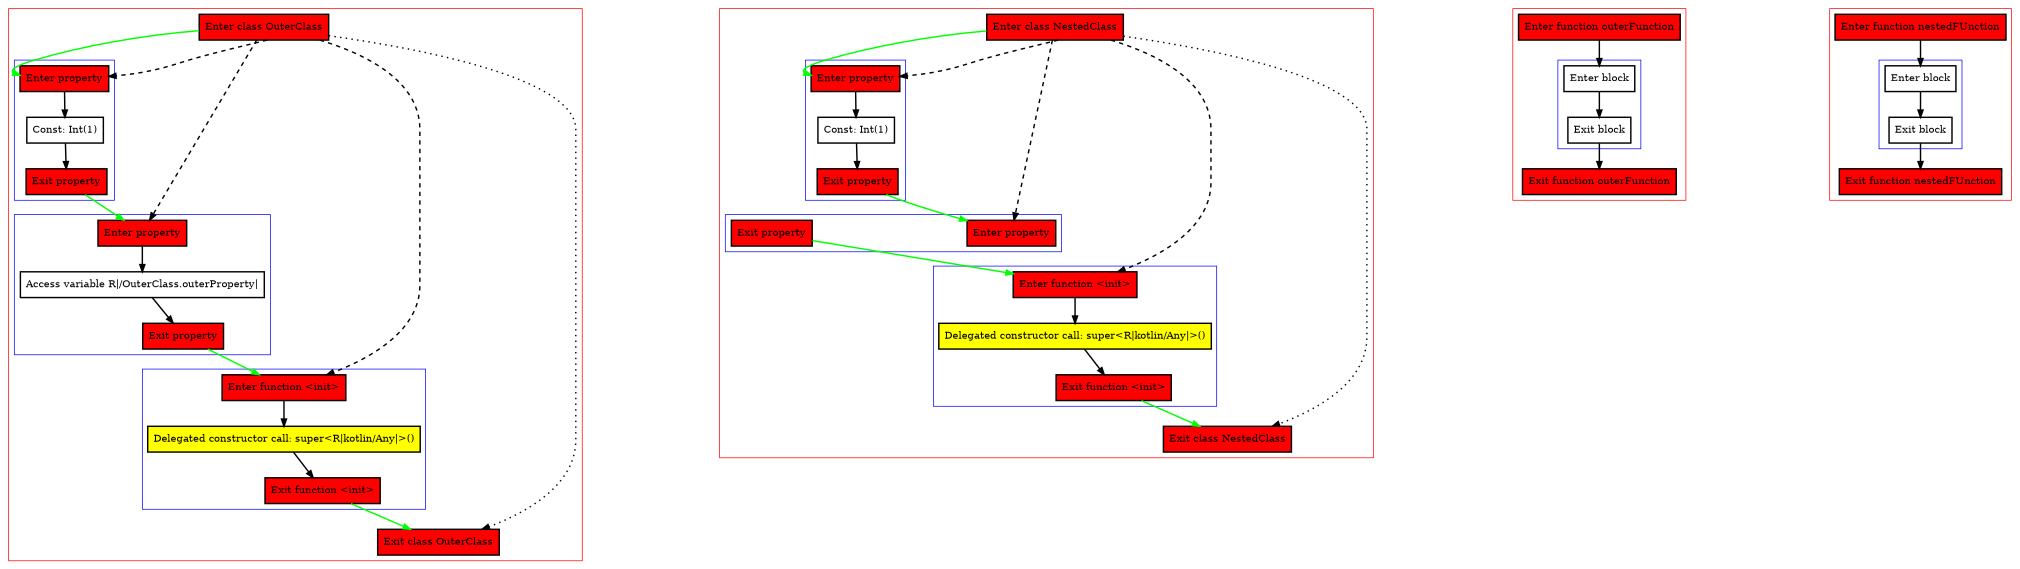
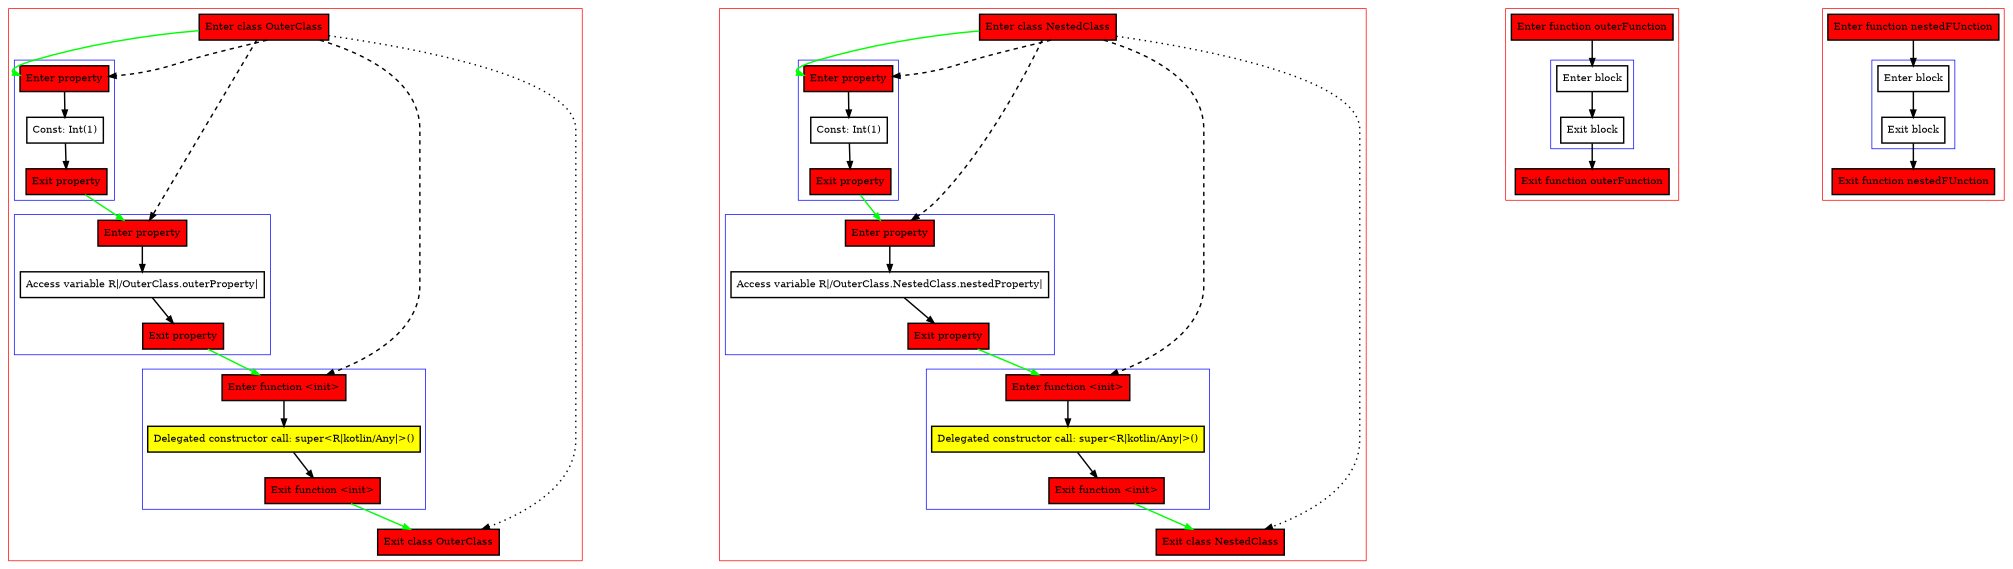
node "Access variable R|/OuterClass.NestedClass.nestedProperty|": added
